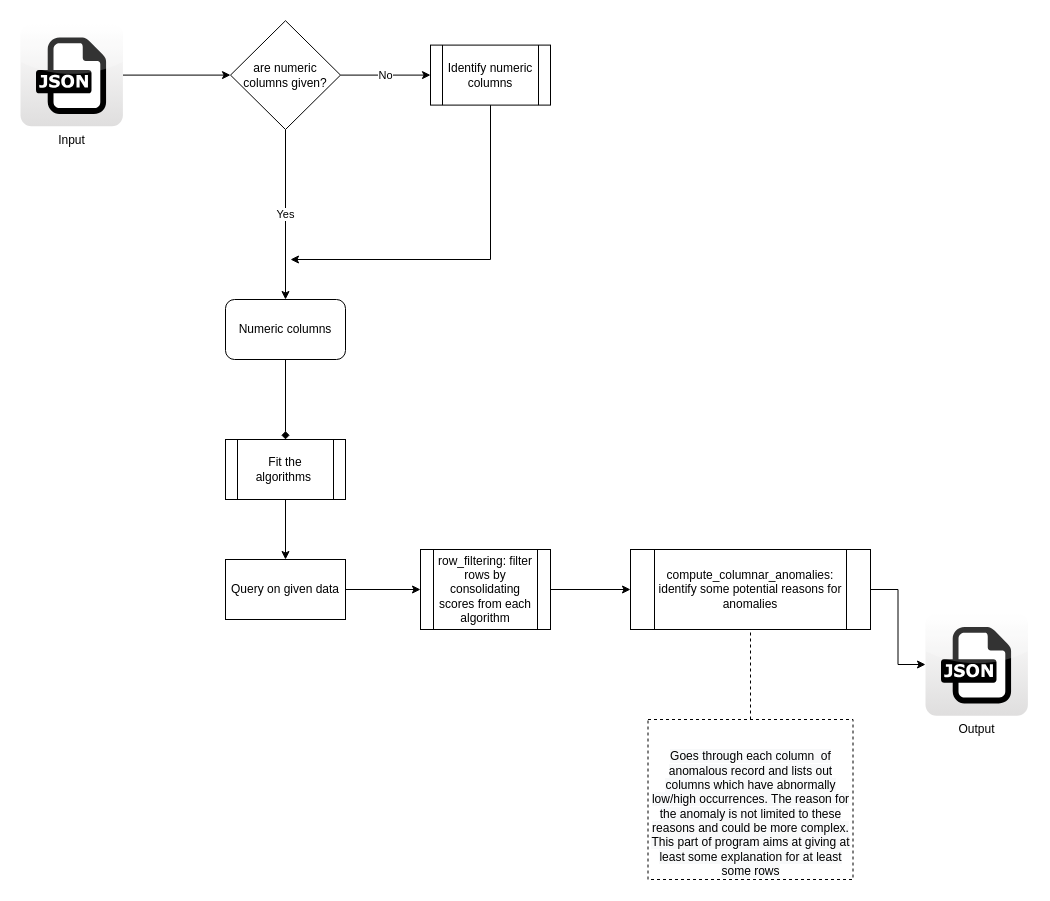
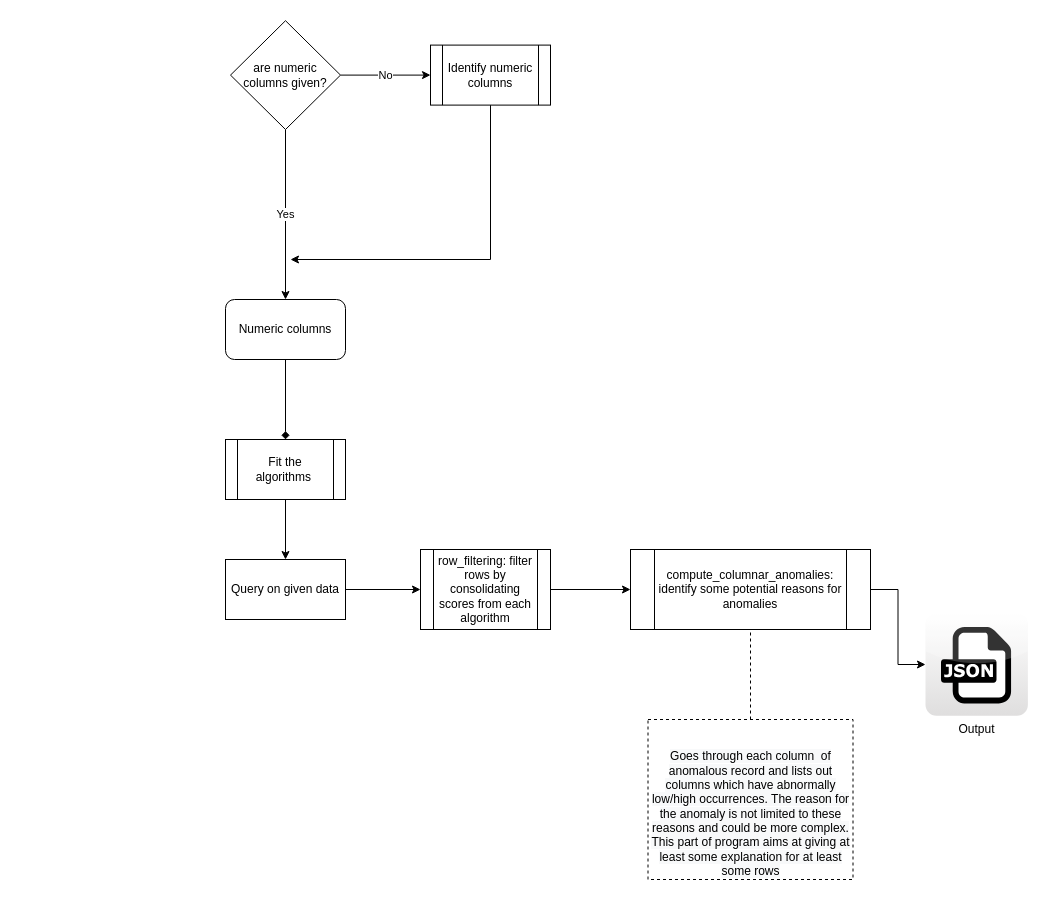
node "Input": removed
edge "Input" -> "are numeric columns given?": removed
